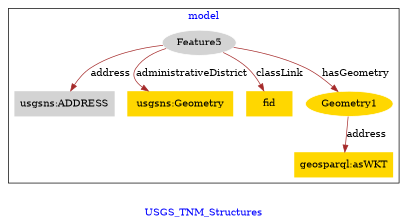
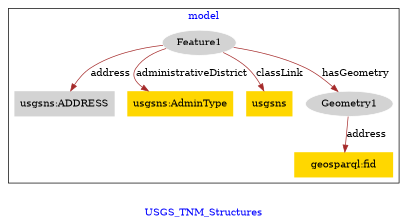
node "Feature5": label "Feature5" -> "Feature1"
node "usgsns:Geometry": label "usgsns:Geometry" -> "usgsns:AdminType"
node "fid": label "fid" -> "usgsns"
node "Geometry1": fillcolor gold -> lightgray
node "geosparql:asWKT": label "geosparql:asWKT" -> "geosparql:fid"
